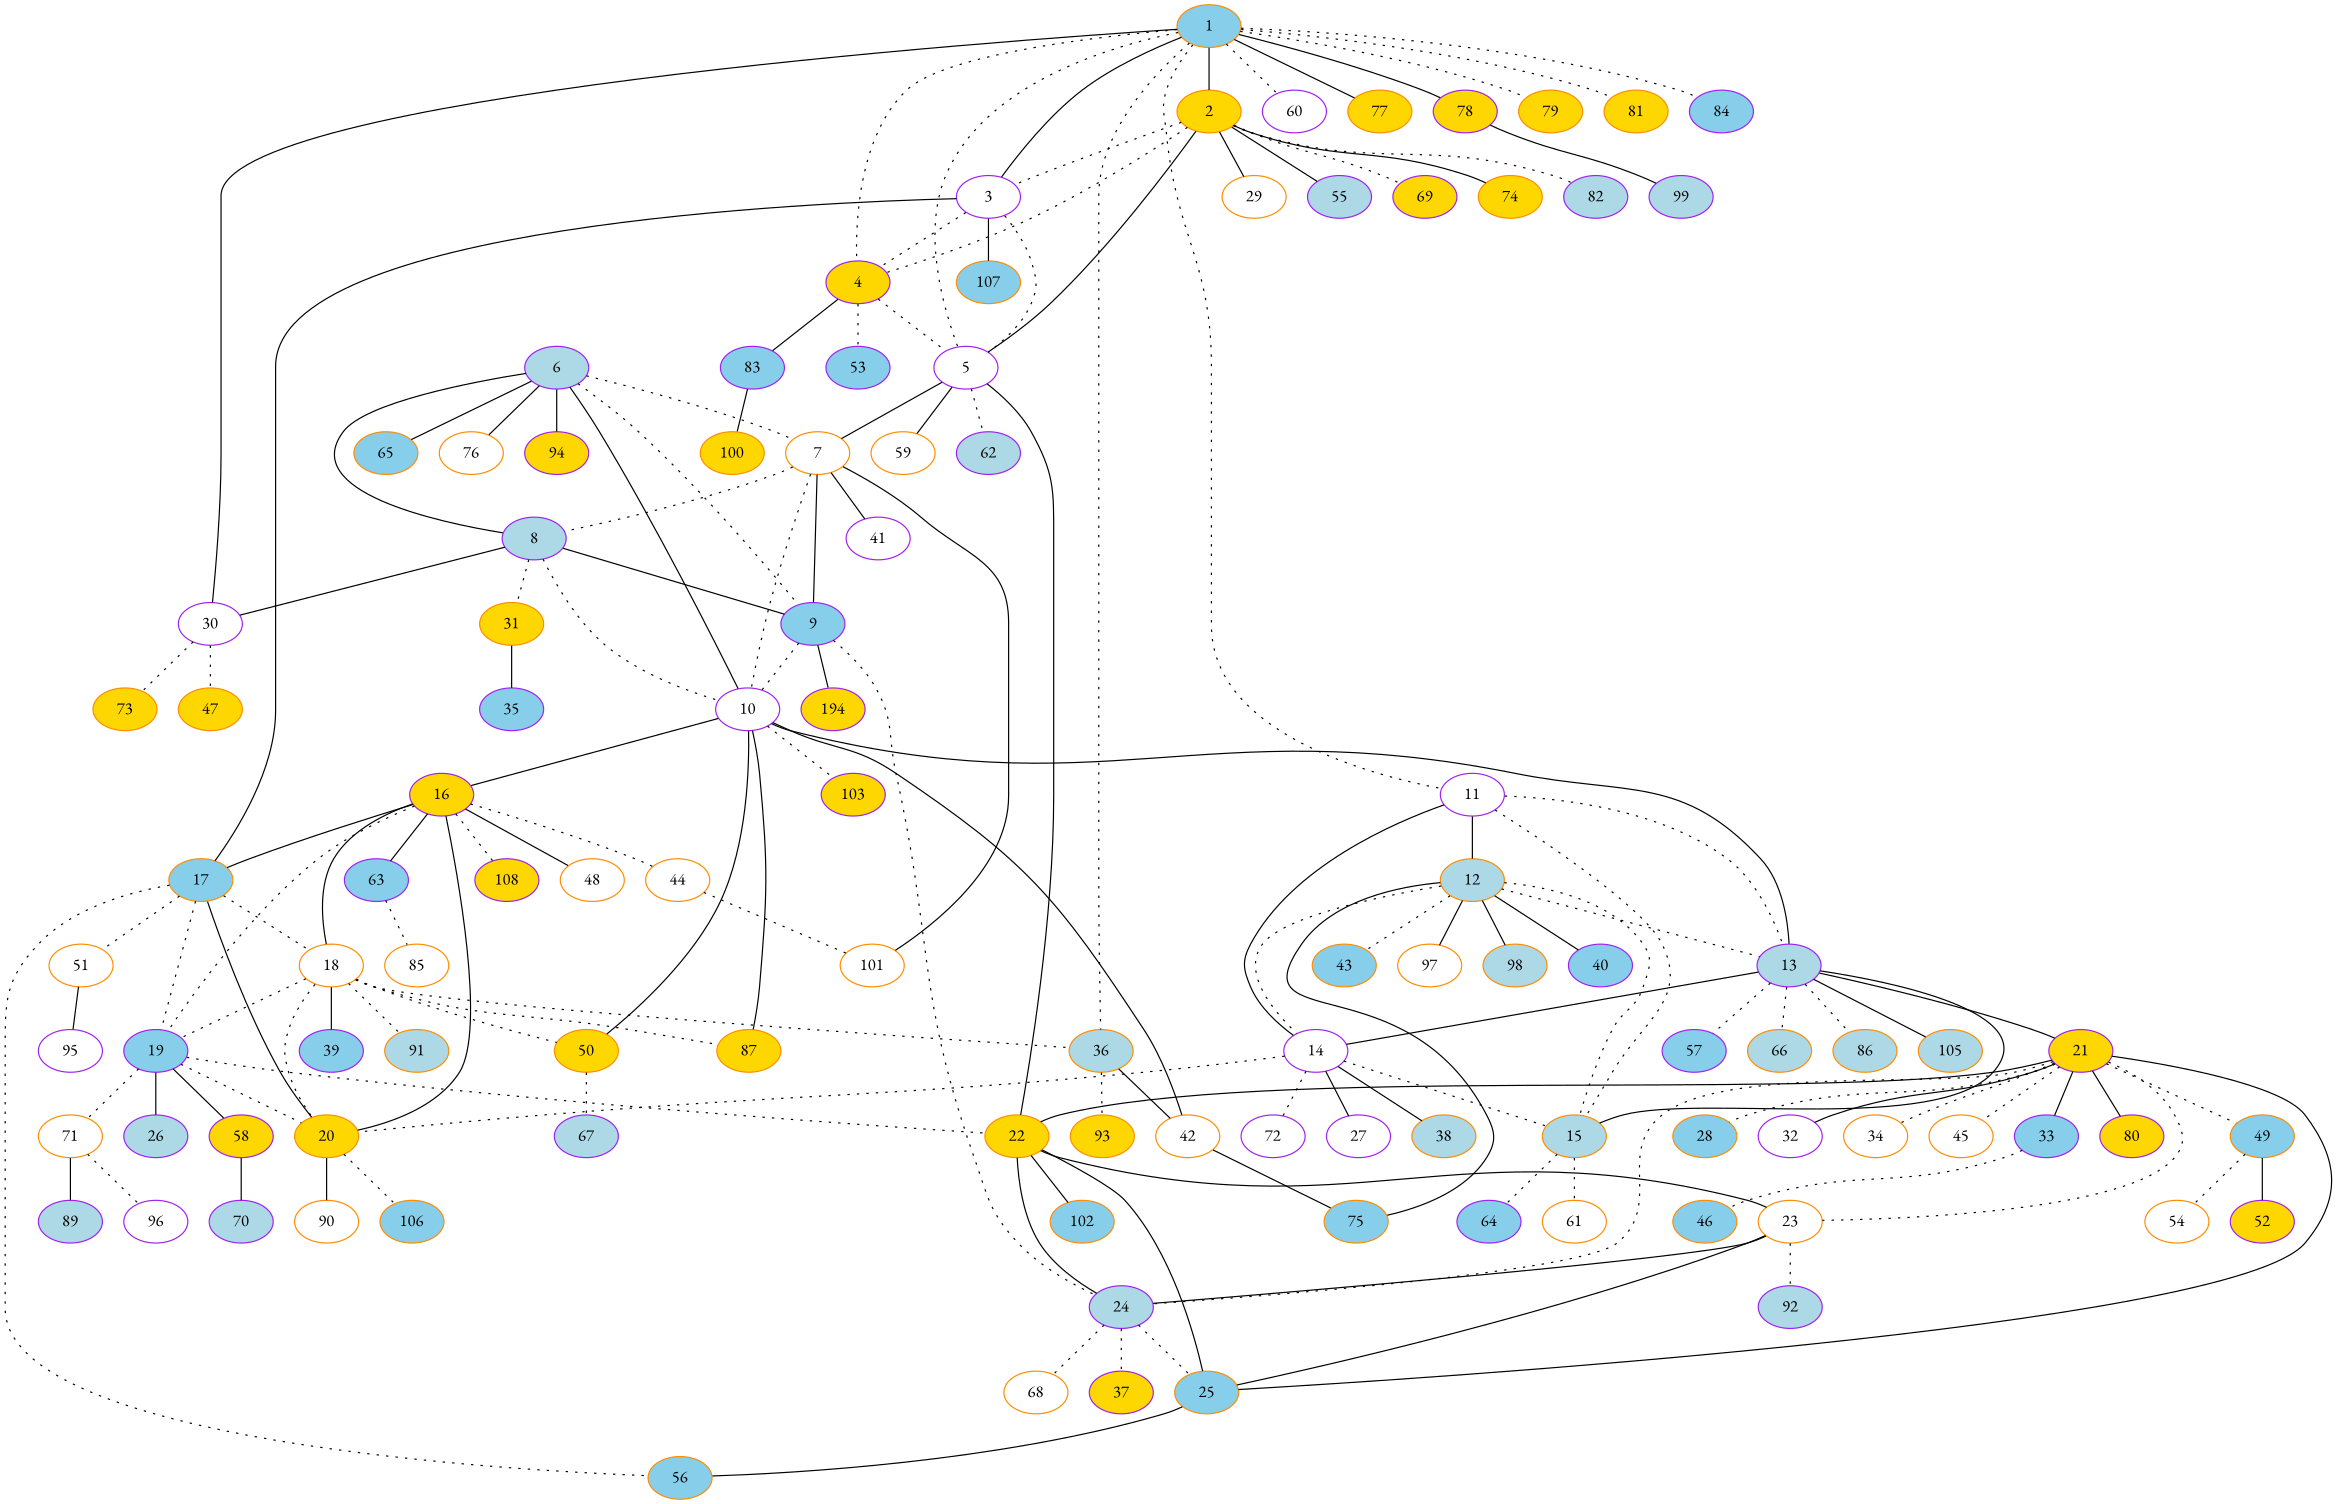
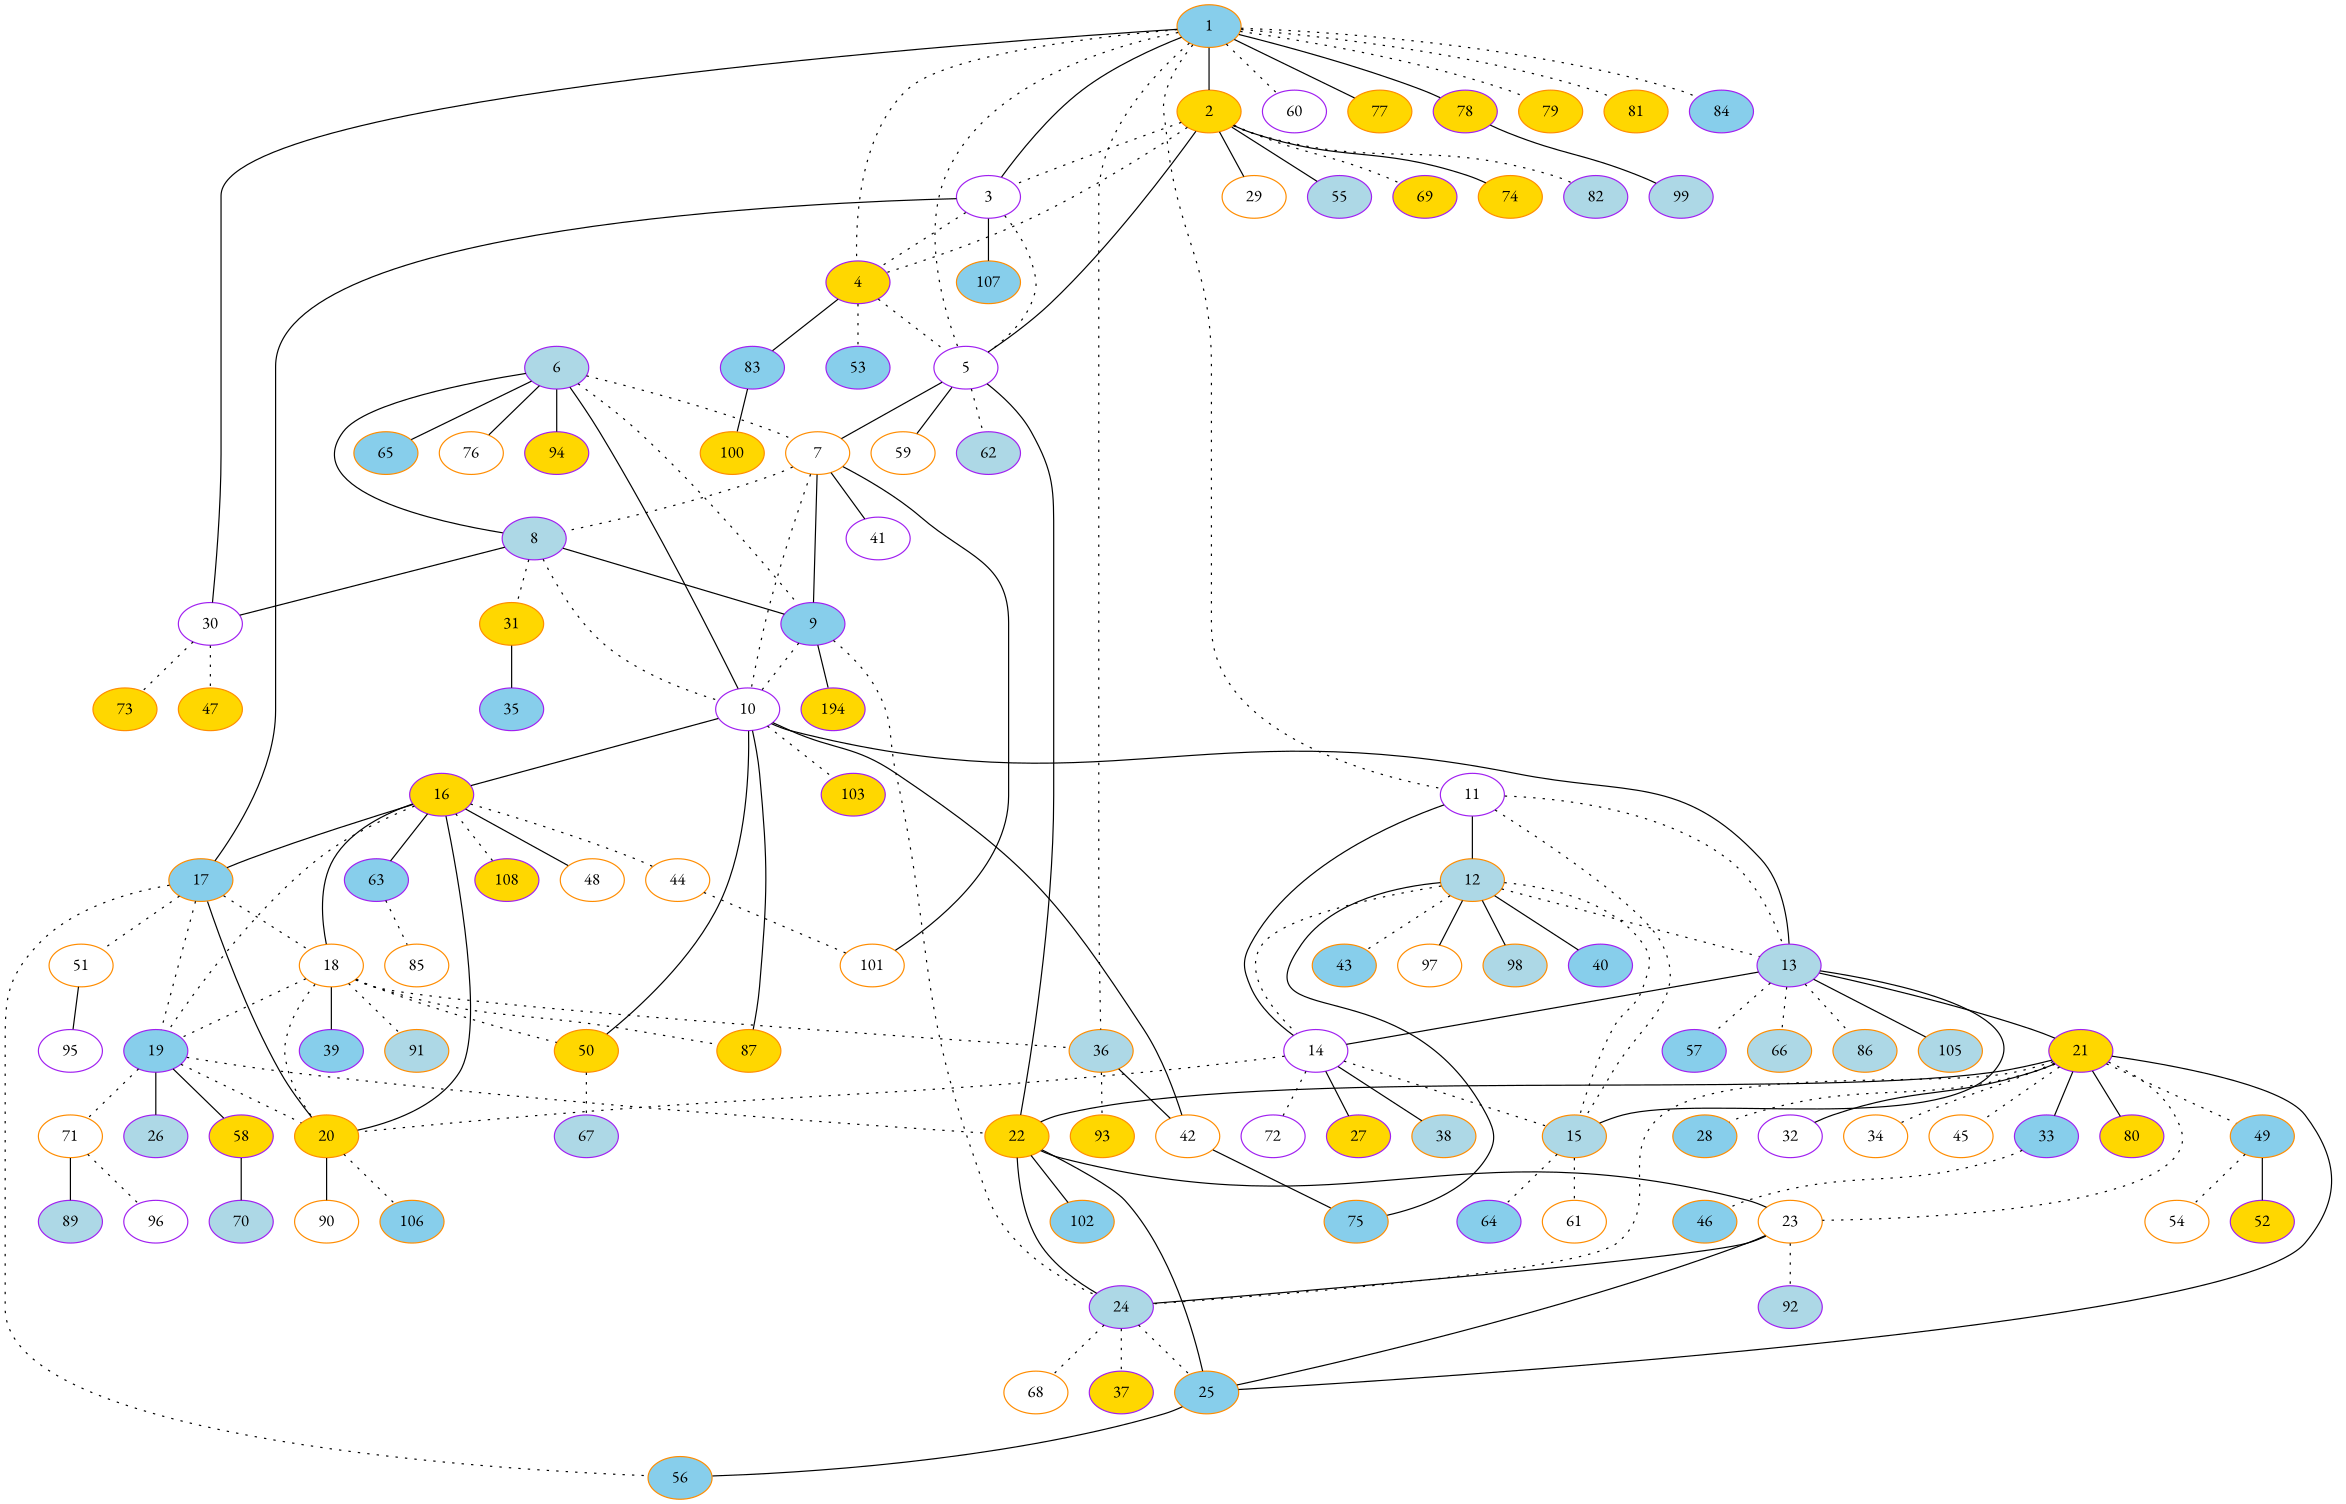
node "27": fillcolor white -> gold
